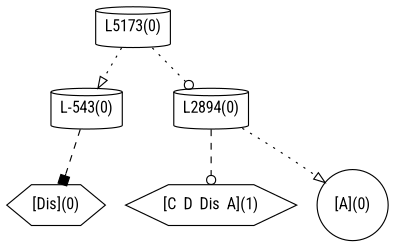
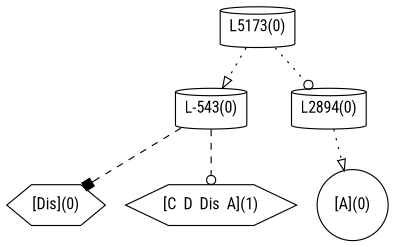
edge "L2894(0)" -> "[C  D  Dis  A](1)": now "L-543(0)" -> "[C  D  Dis  A](1)"
